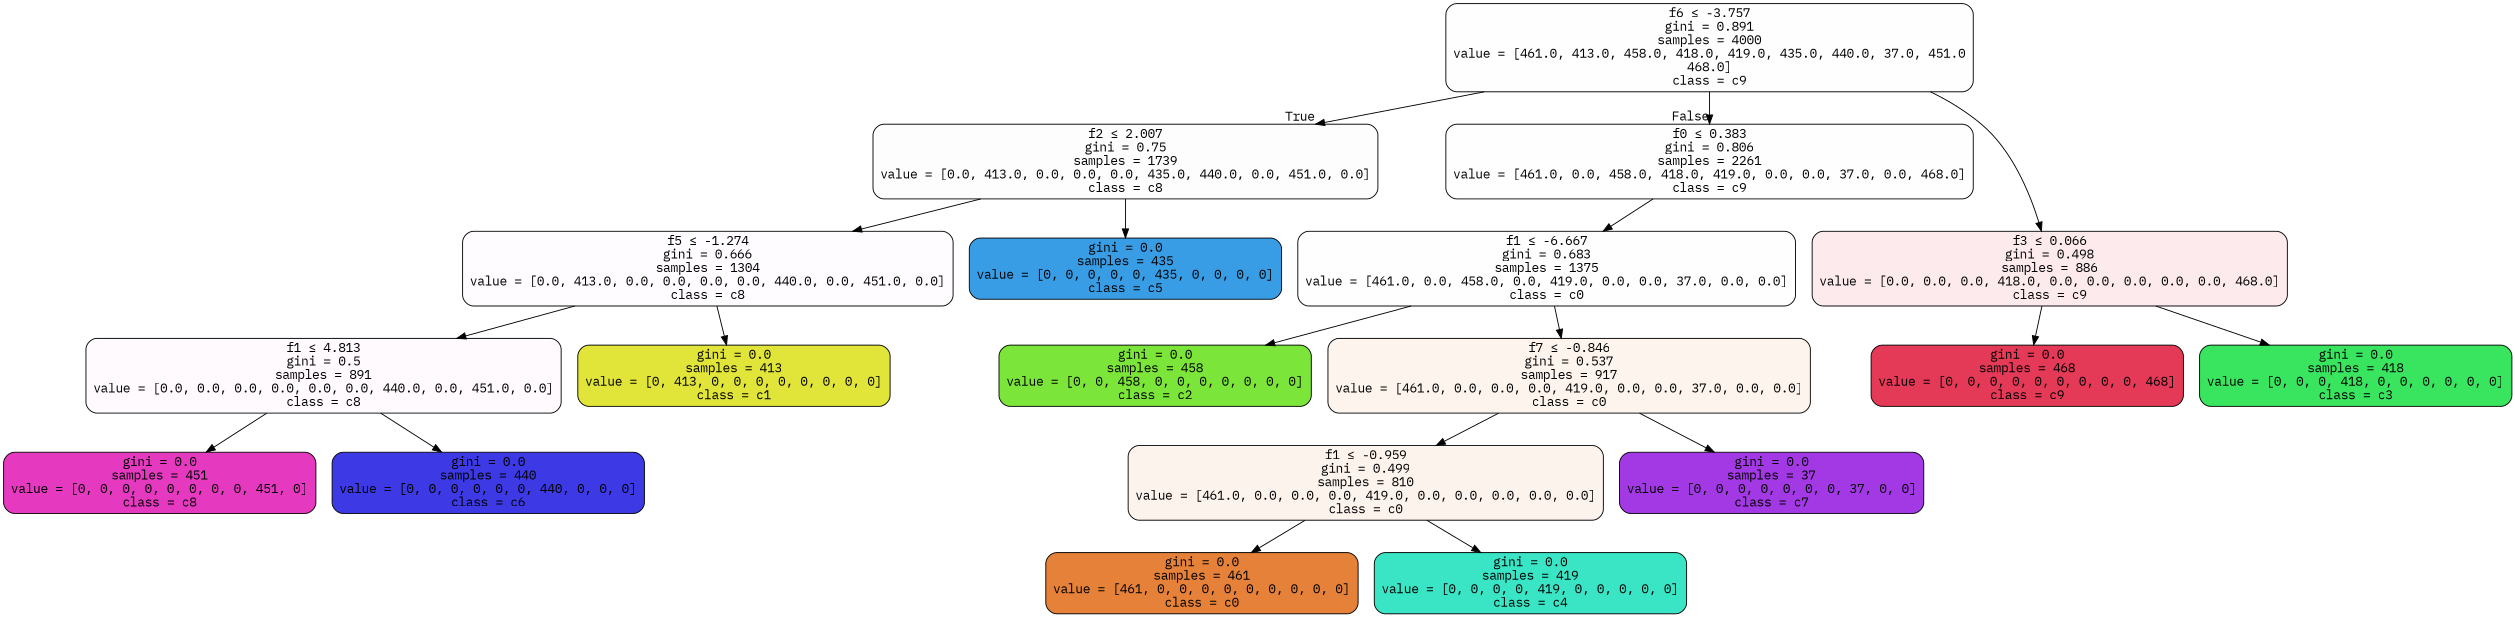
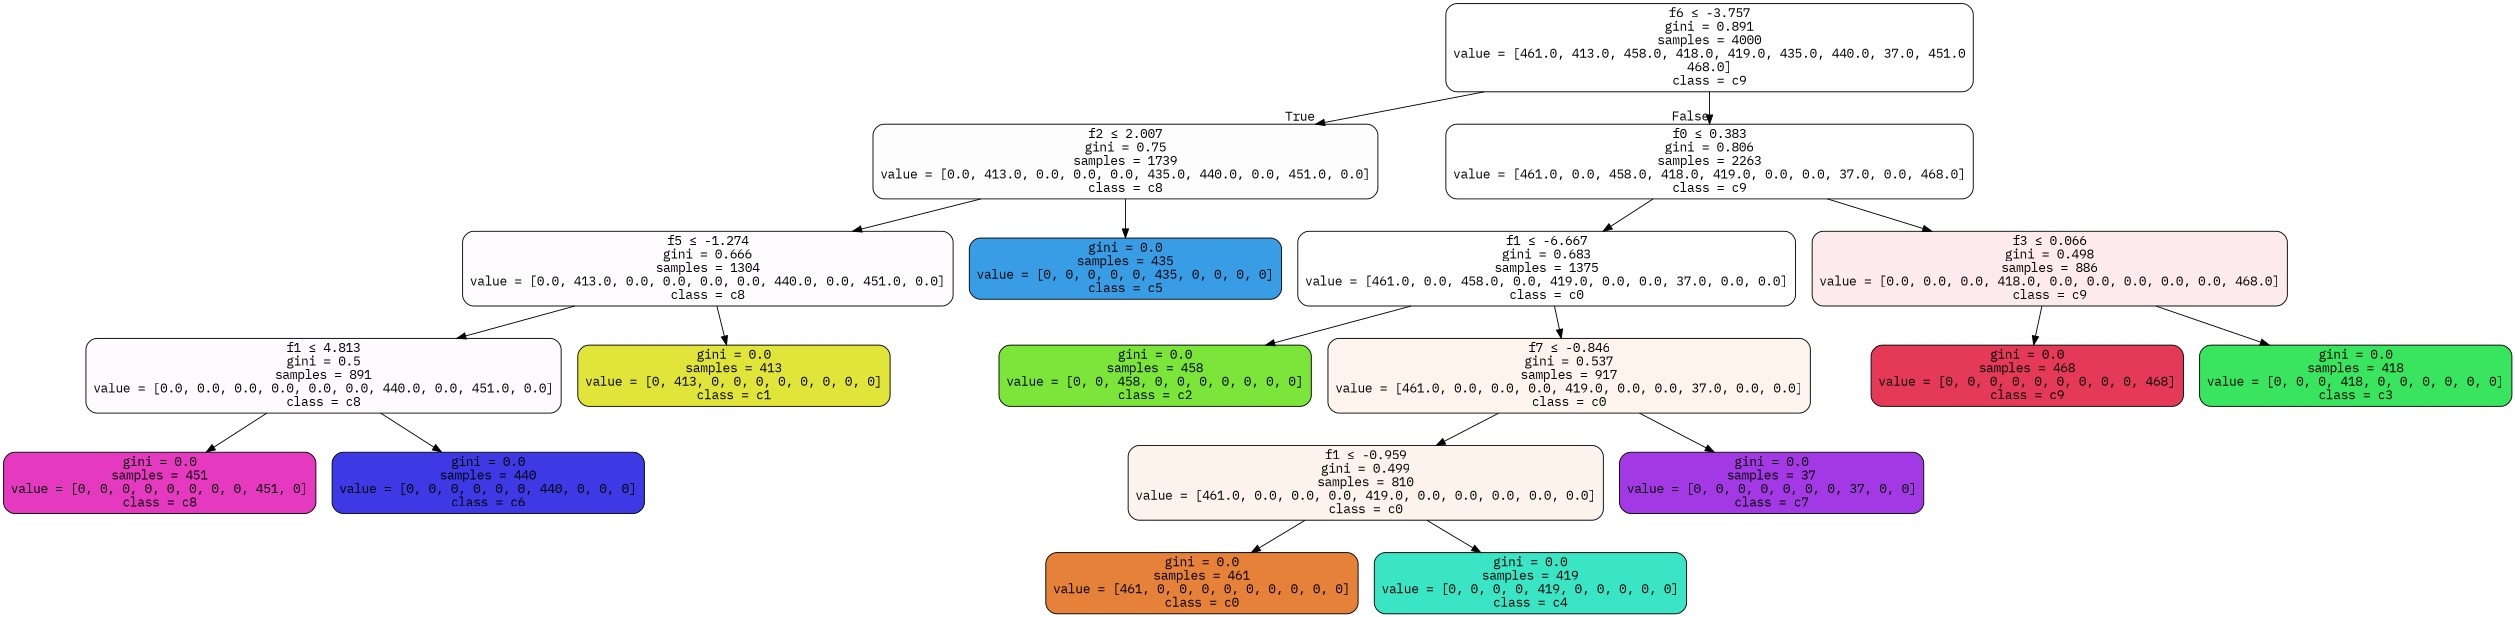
edge "f6 ≤ -3.757" -> "f3 ≤ 0.066": now "f0 ≤ 0.383" -> "f3 ≤ 0.066"
node "f0 ≤ 0.383": text "samples = 2261" -> "samples = 2263"
